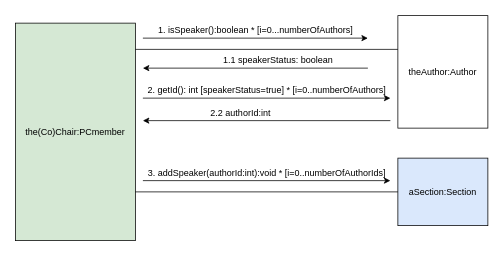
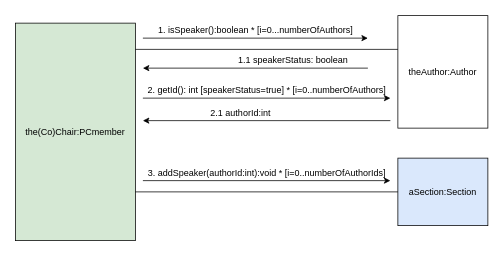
node "1.1 speakerStatus: boolean": moved (278, 60) -> (293, 60)
node "2.2 authorId:int": label "2.2 authorId:int" -> "2.1 authorId:int"
